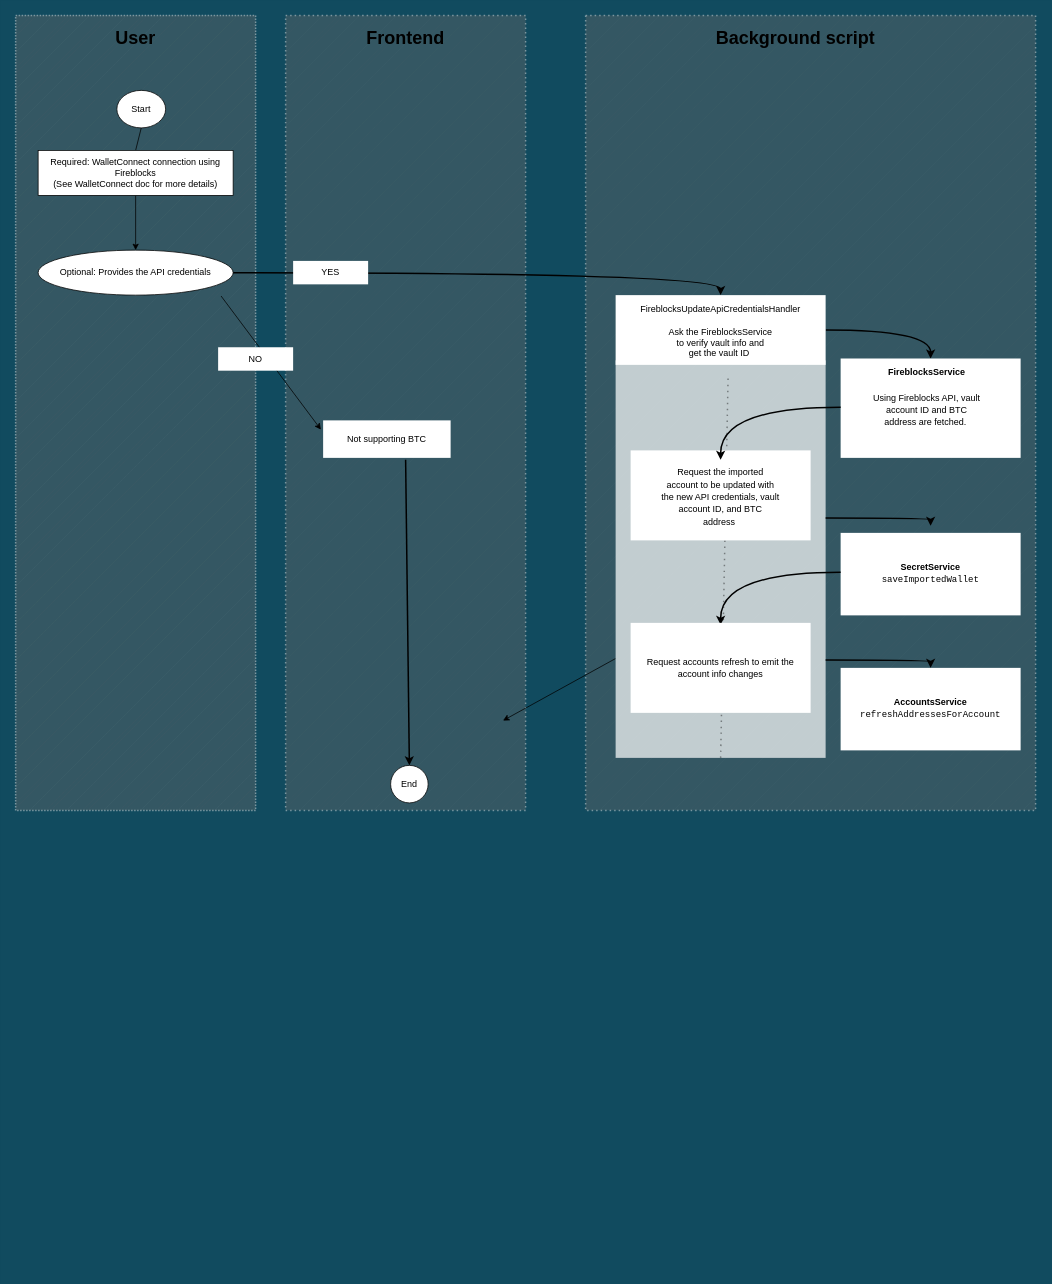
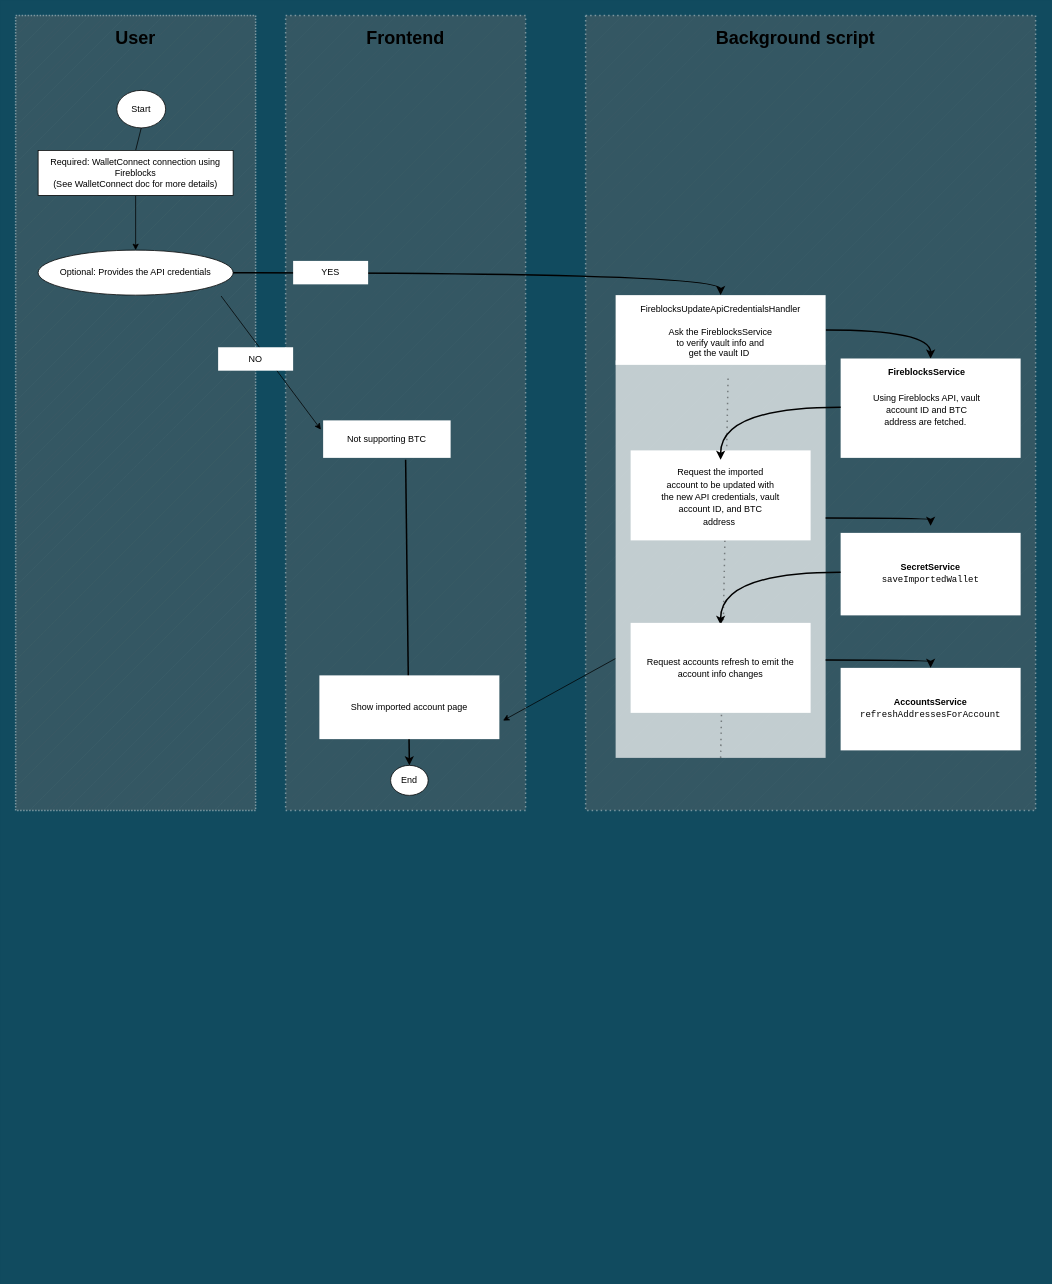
node "Show imported account page": added
node "End": size 38x38 -> 38x30
